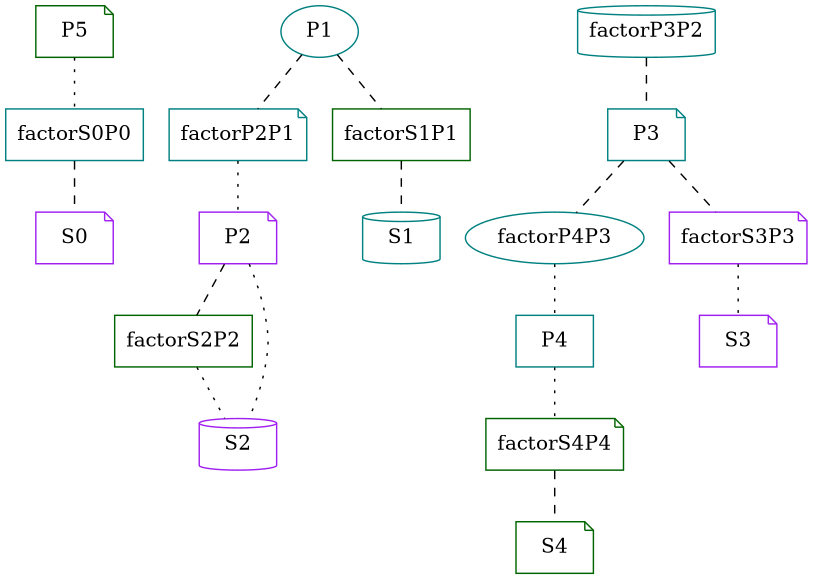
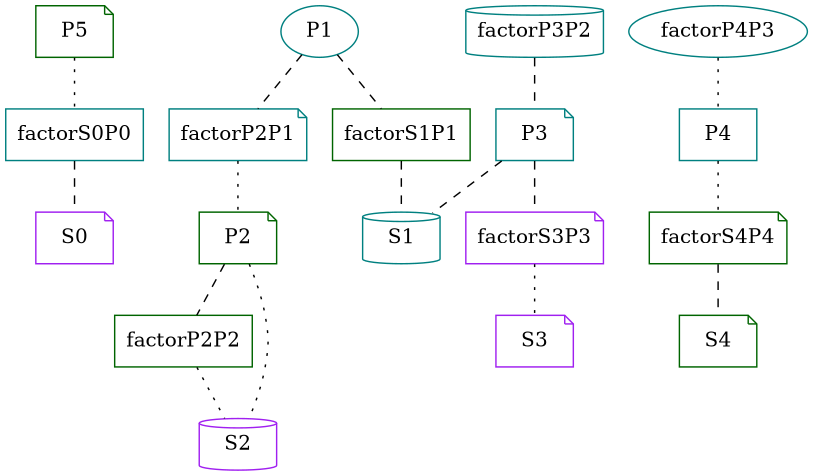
edge "P3" -- "factorP4P3": now "P3" -- "S1"
node "P2": color purple -> darkgreen
node "factorS2P2": label "factorS2P2" -> "factorP2P2"
